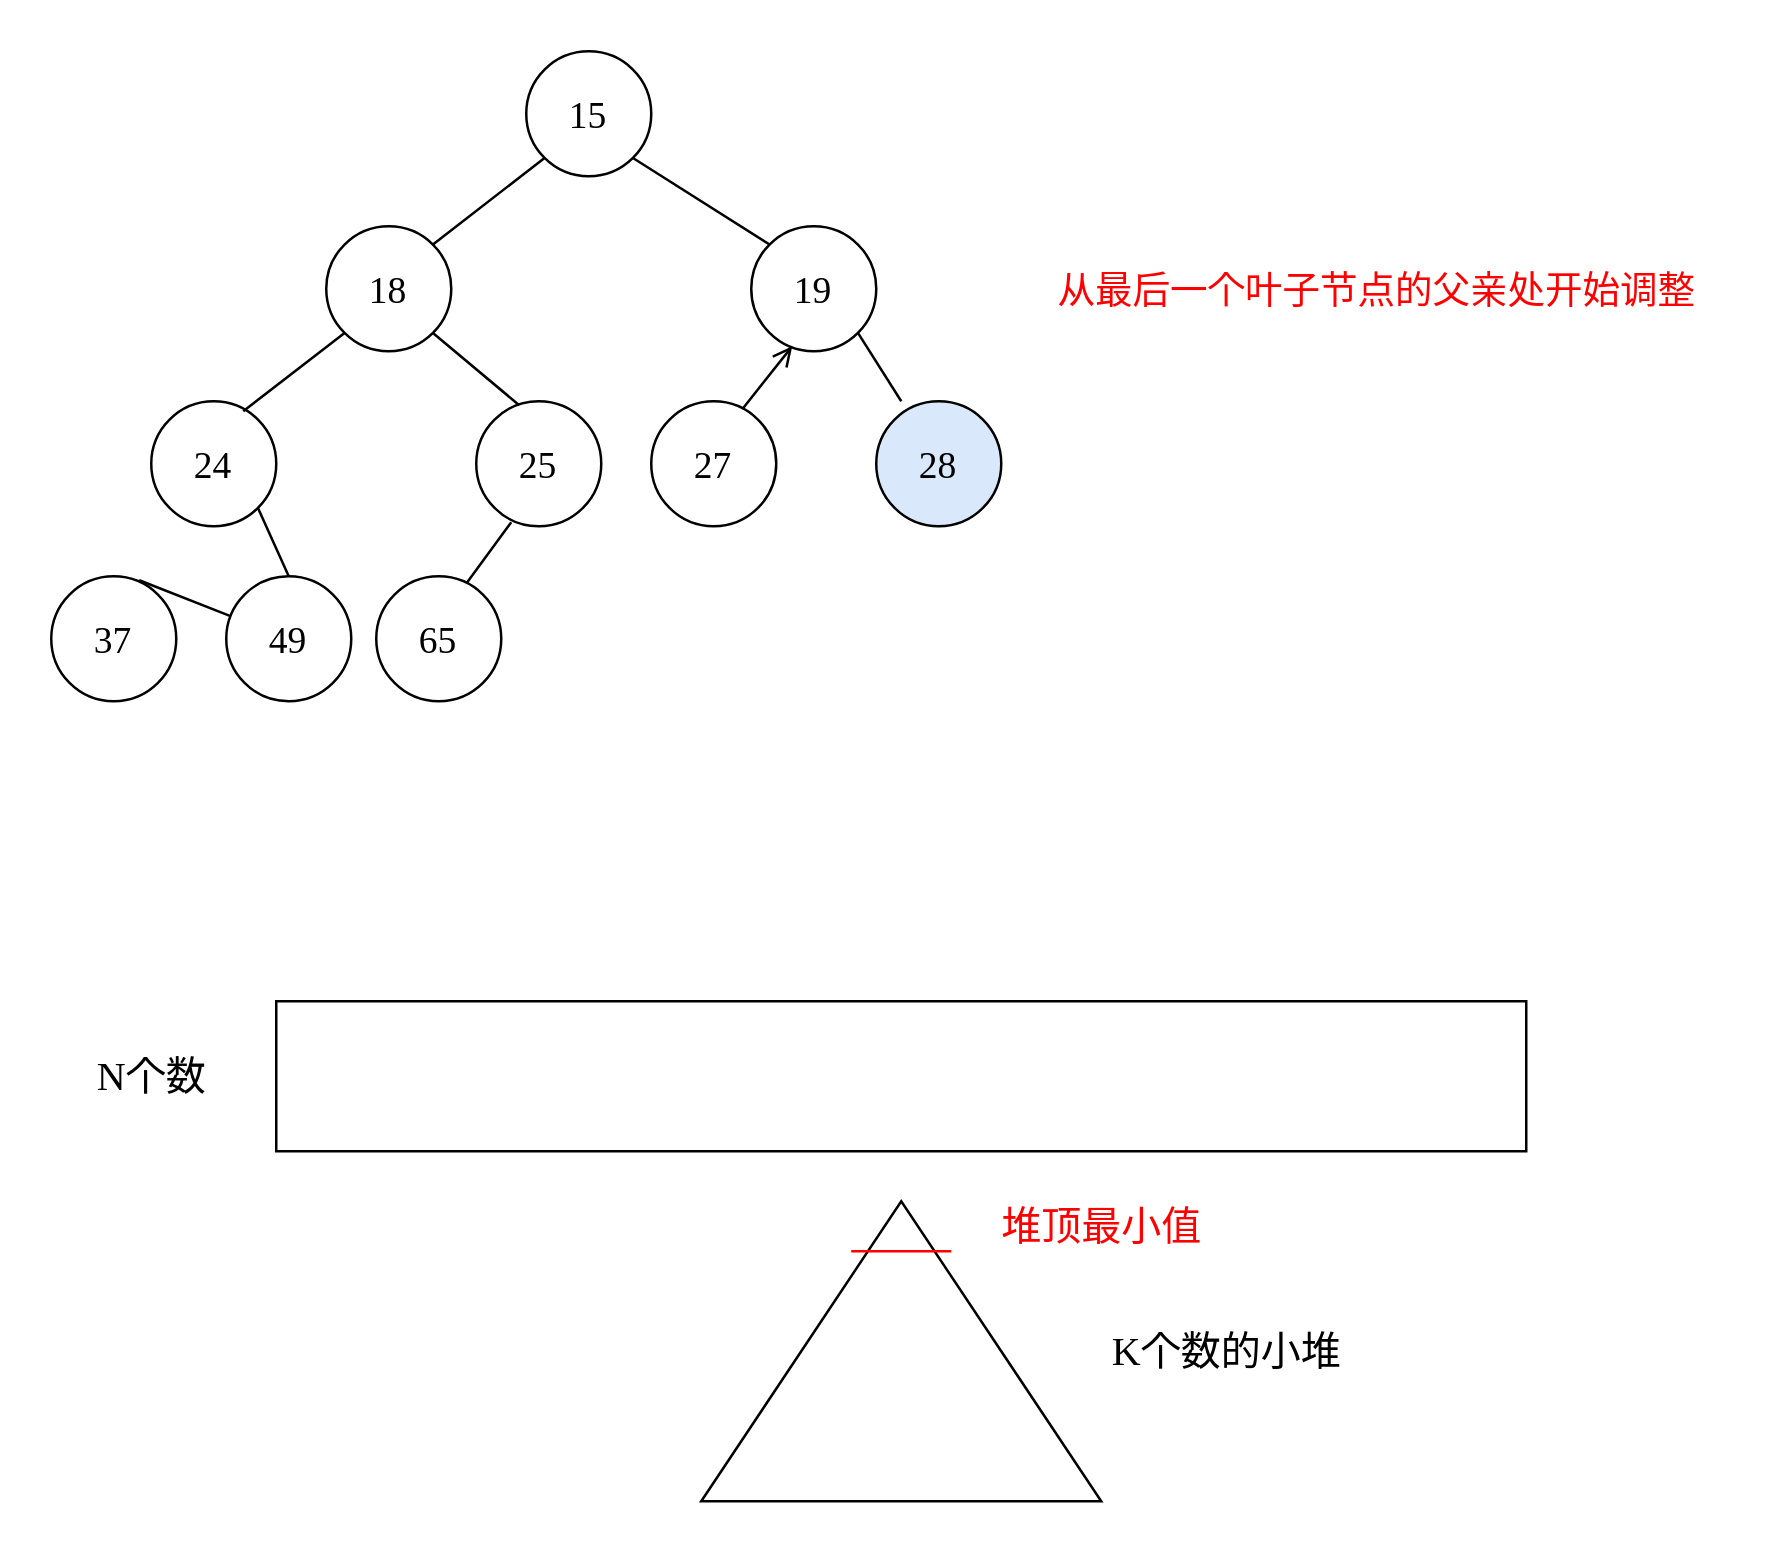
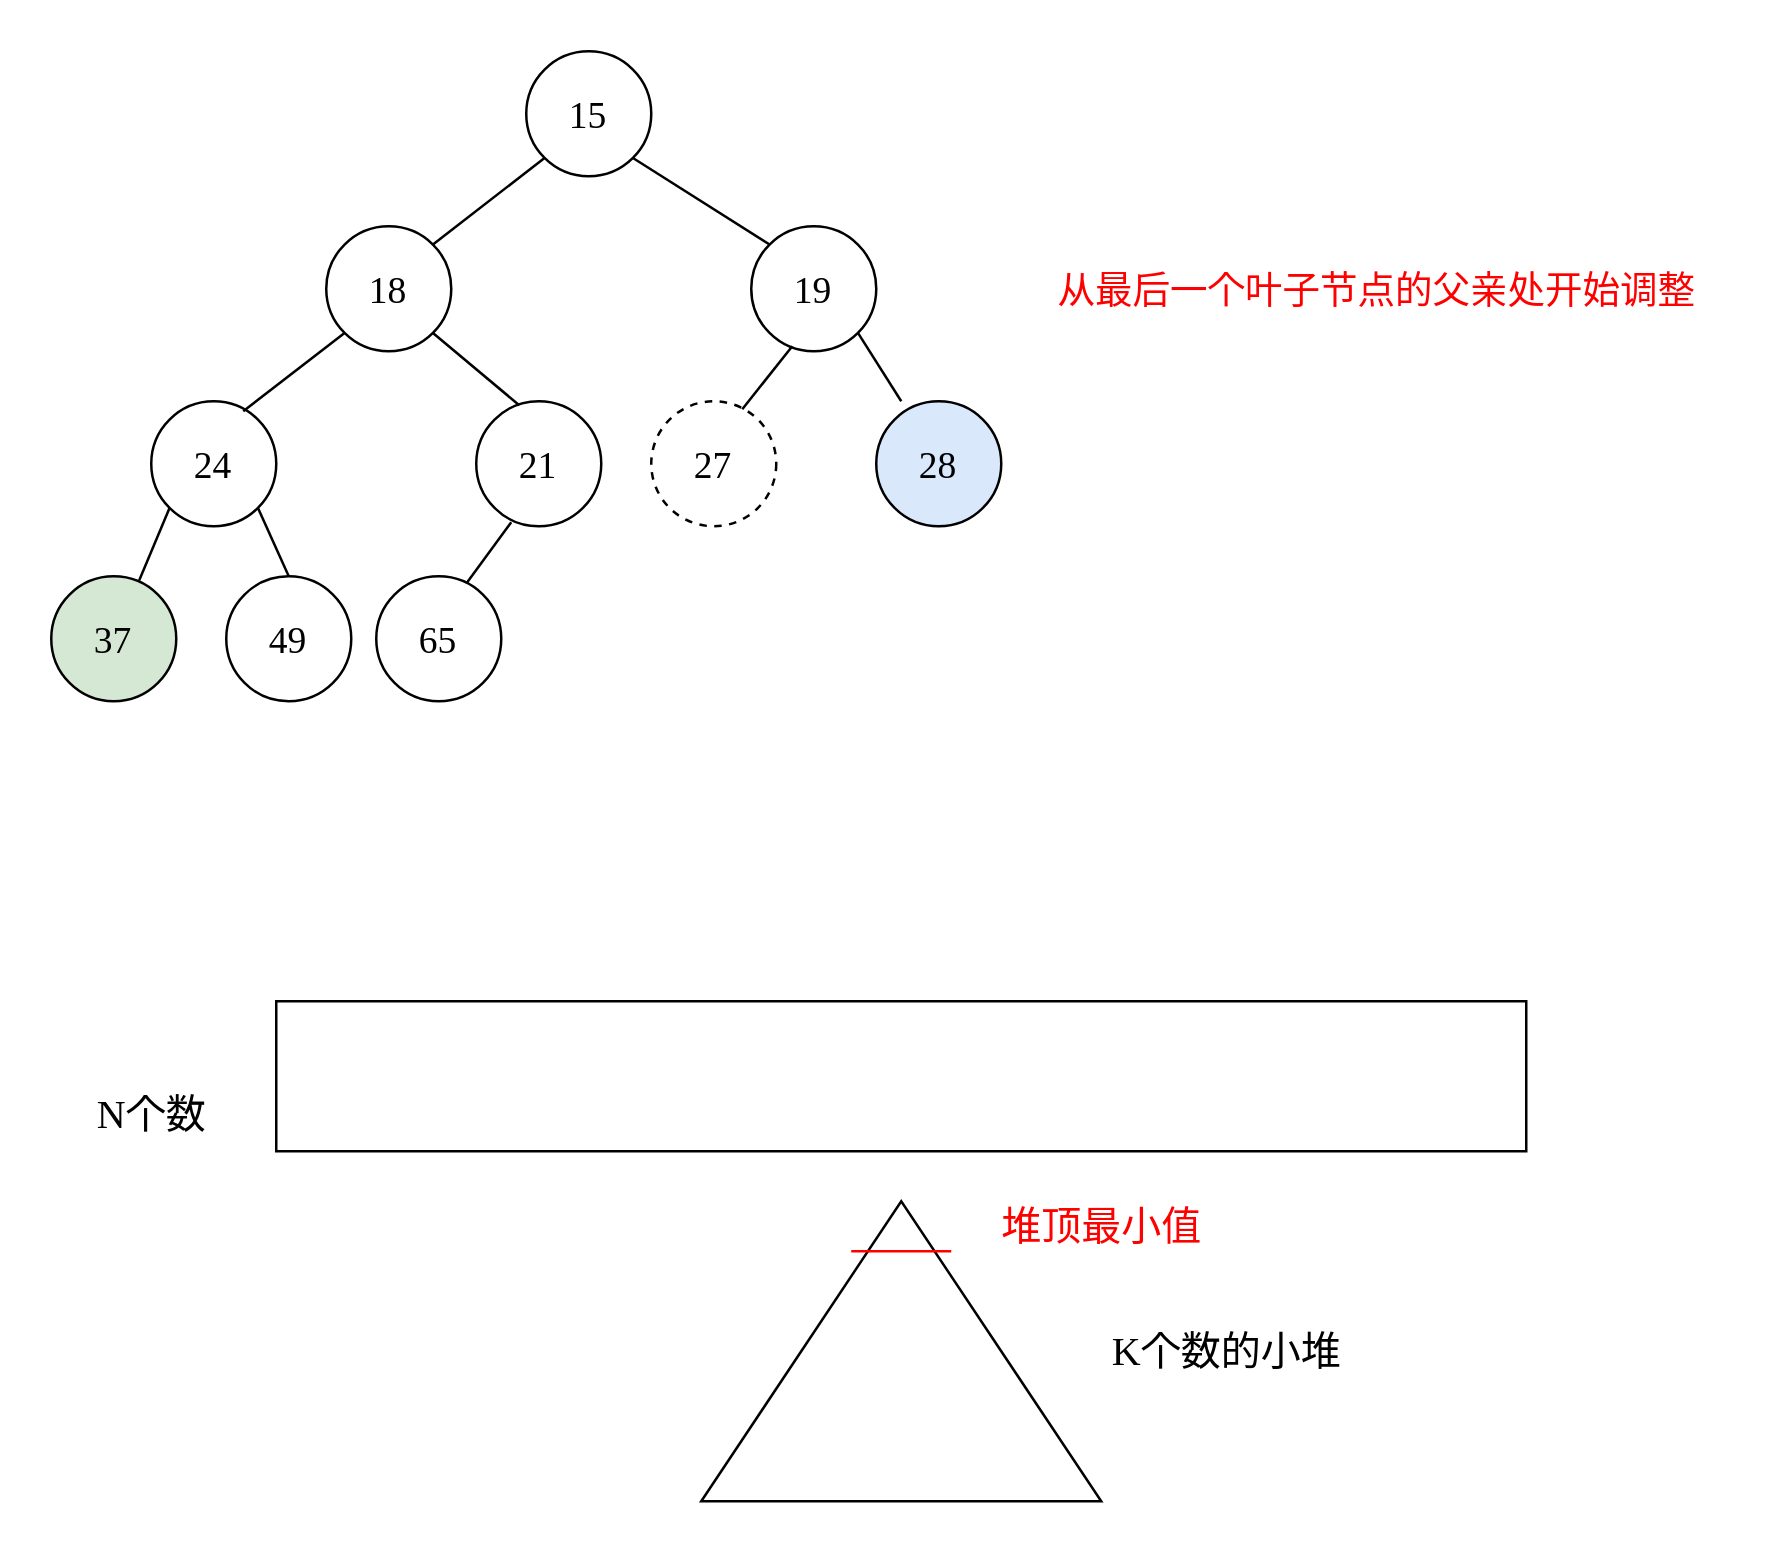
edge "27" -> "19": arrowhead open -> none
node "25": label "25" -> "21"
node "27": style solid -> dashed
edge "37" -- "49": now "37" -- "24"
node "37": fillcolor #ffffff -> #d5e8d4
node "N个数": moved (151, 1076) -> (151, 1114)
